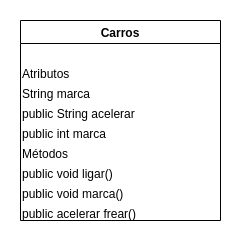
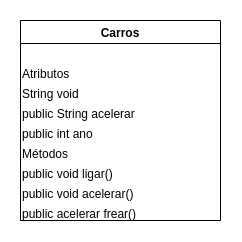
node "String marca": label "String marca" -> "String void"
node "public int marca": label "public int marca" -> "public int ano"
node "public void marca()": label "public void marca()" -> "public void acelerar()"
